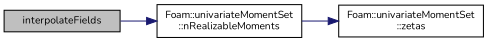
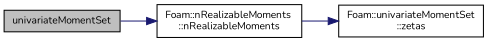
node "interpolateFields": label "interpolateFields" -> "univariateMomentSet"
node "Foam::univariateMomentSet ::nRealizableMoments": label "Foam::univariateMomentSet ::nRealizableMoments" -> "Foam::nRealizableMoments ::nRealizableMoments"
